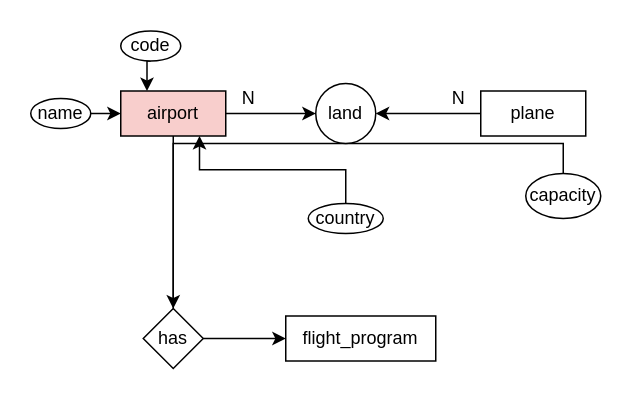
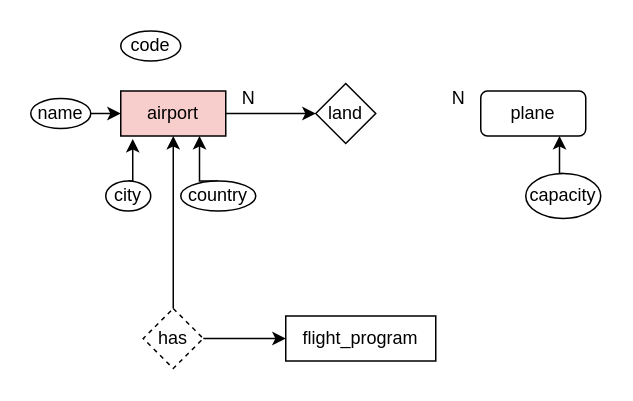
edge "code" -> "airport": removed
node "land": shape ellipse -> diamond
edge "plane" -> "land": removed
node "plane": shape rectangle -> rounded rectangle
edge "airport" -- "has": arrowhead none -> classic
edge "capacity" -> "has": now "capacity" -> "plane"
edge "city" -> "airport": added
node "city": added
node "country": moved (346, 218) -> (218, 196)
node "has": style solid -> dashed
